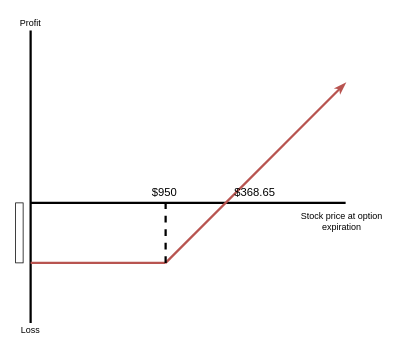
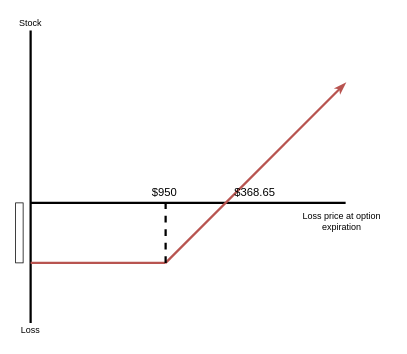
node "Profit": label "Profit" -> "Stock"
node "Stock price at option expiration": label "Stock price at option expiration" -> "Loss price at option expiration"
